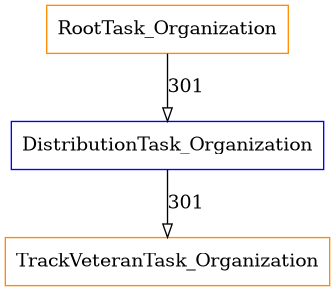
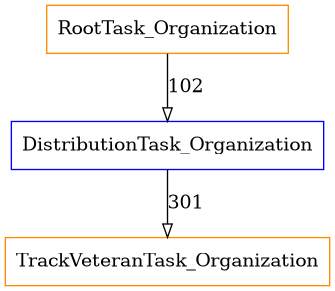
edge "RootTask_Organization" -> "DistributionTask_Organization": label "301" -> "102"
